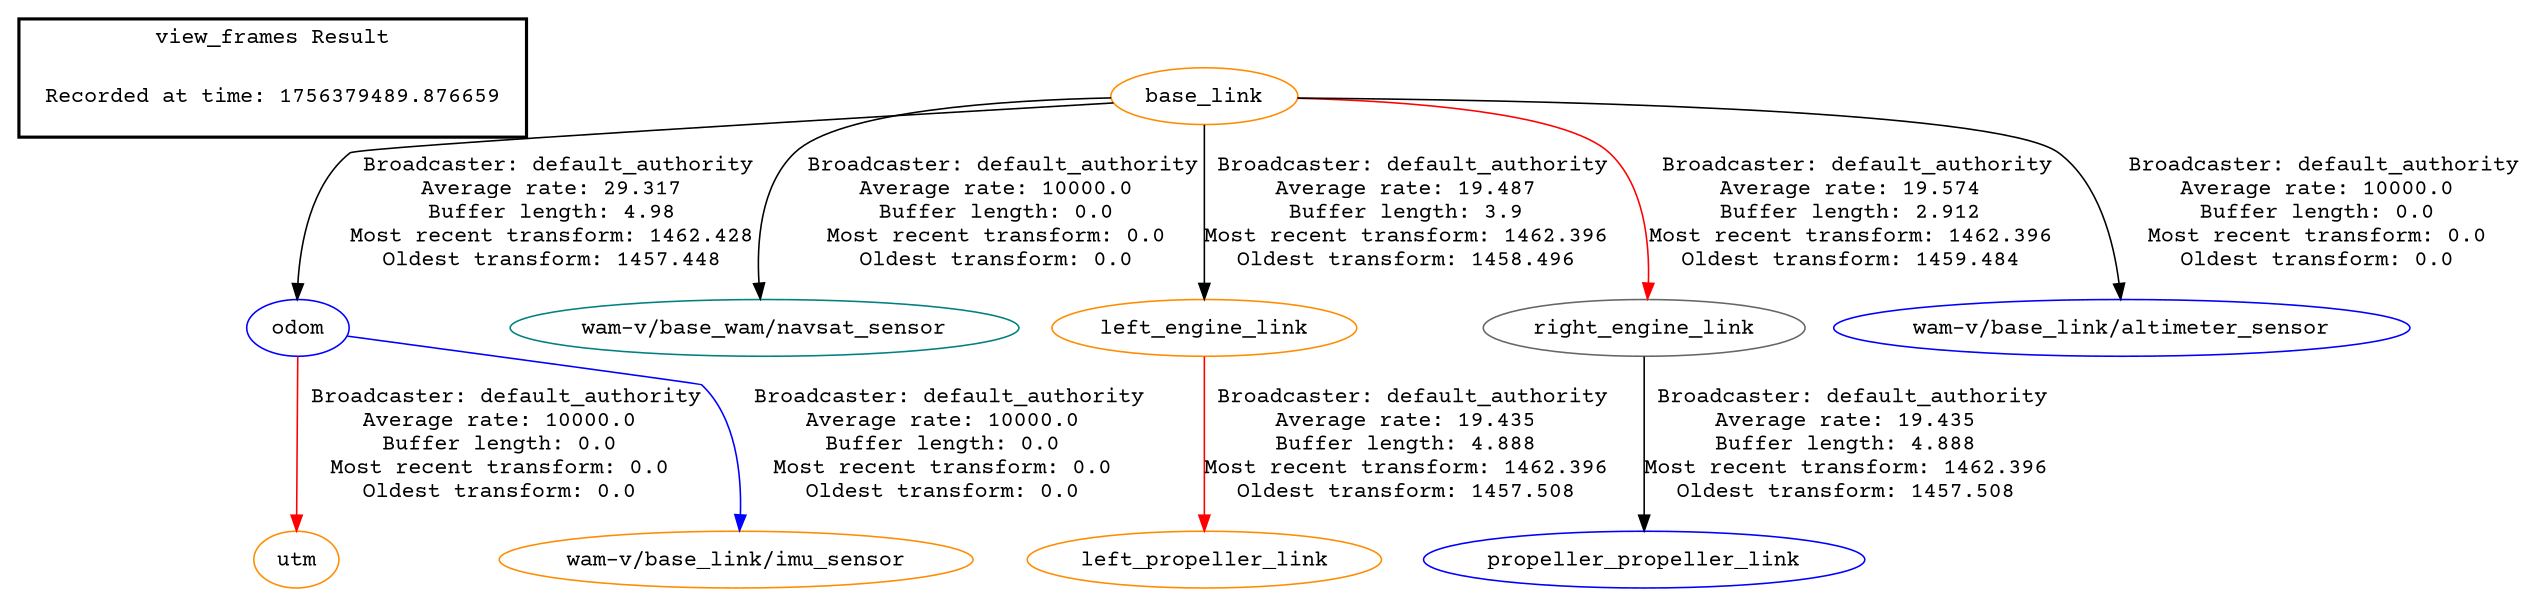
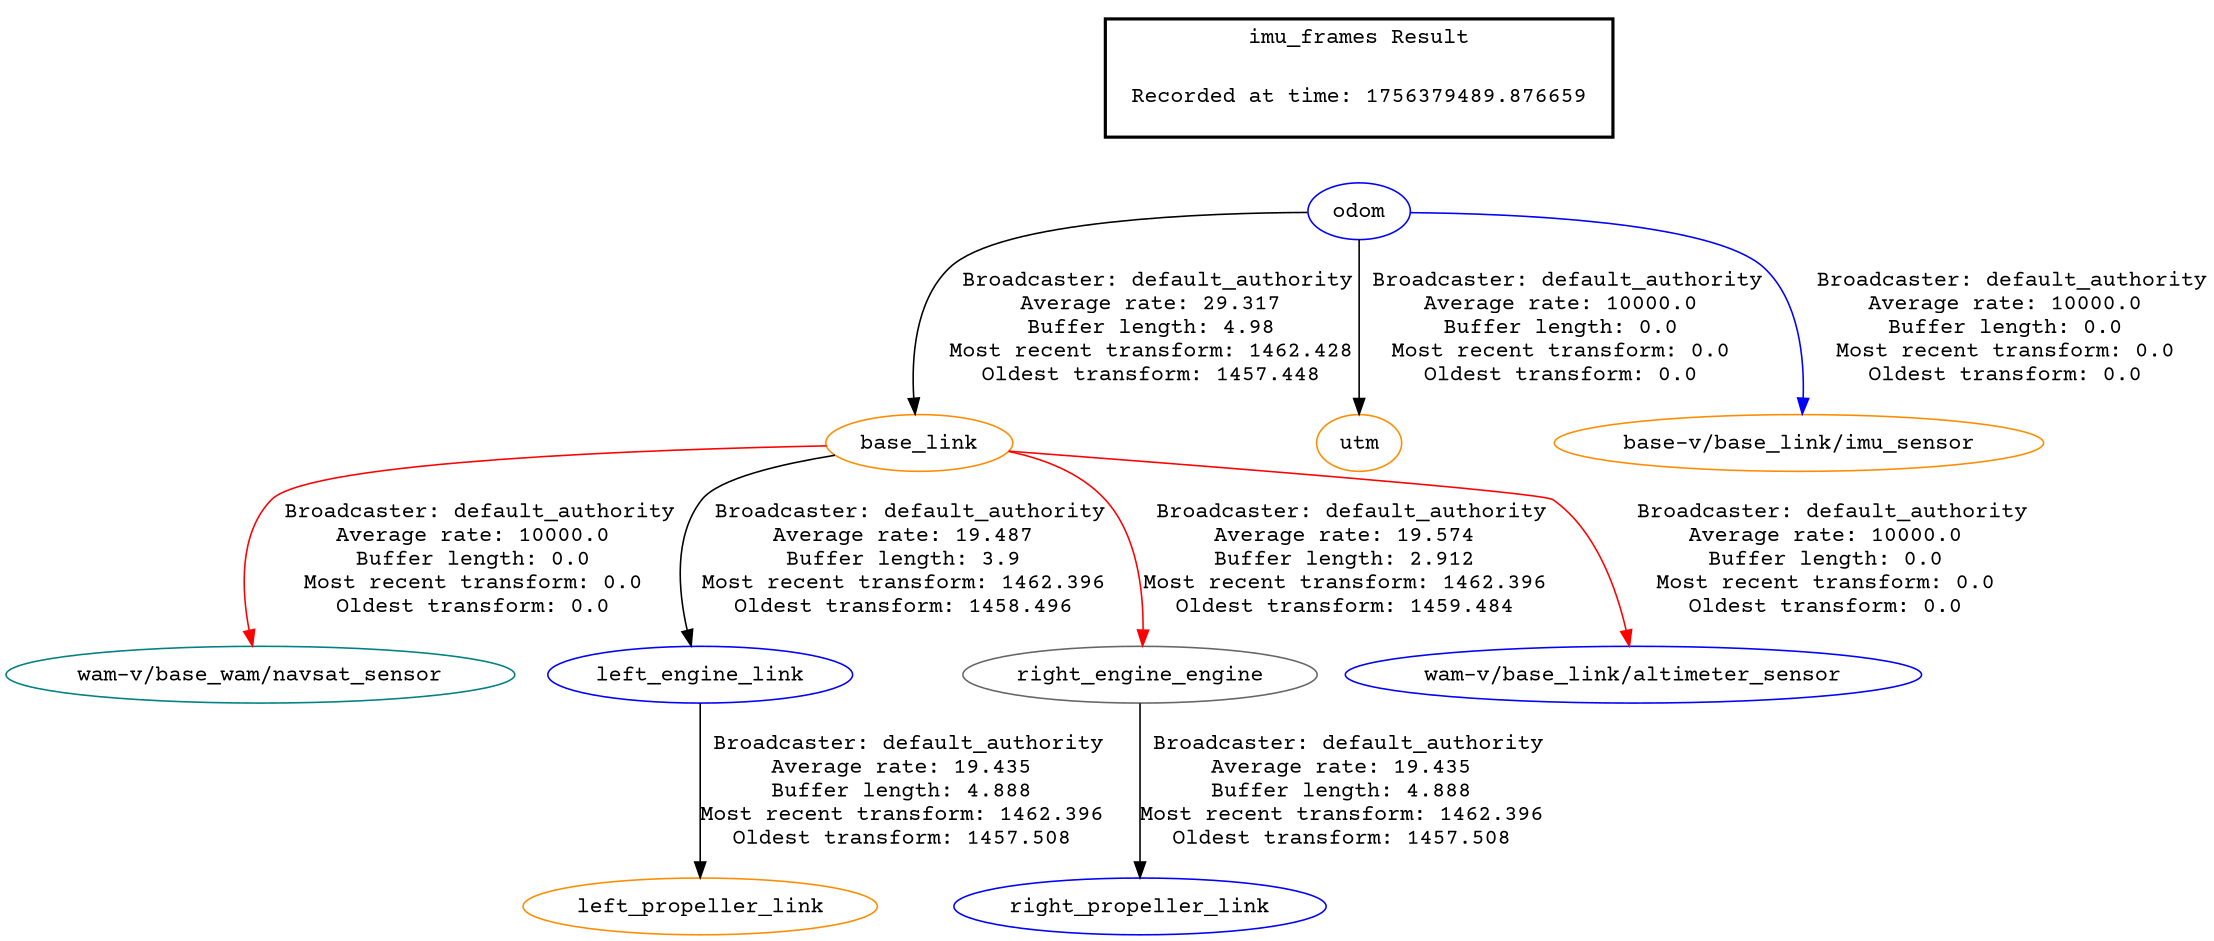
cluster "view_frames Result": label "view_frames Result" -> "imu_frames Result"
edge "base_link" -> "wam-v/base_link/altimeter_sensor": color black -> red
edge "base_link" -> "odom": reversed
edge "base_link" -> "wam-v/base_wam/navsat_sensor": color black -> red
node "left_engine_link": color darkorange -> blue
node "right_engine_link": label "right_engine_link" -> "right_engine_engine"
edge "odom" -> "utm": color red -> black
edge "left_engine_link" -> "left_propeller_link": color red -> black
node "wam-v/base_link/imu_sensor": label "wam-v/base_link/imu_sensor" -> "base-v/base_link/imu_sensor"
node "propeller_propeller_link": label "propeller_propeller_link" -> "right_propeller_link"
